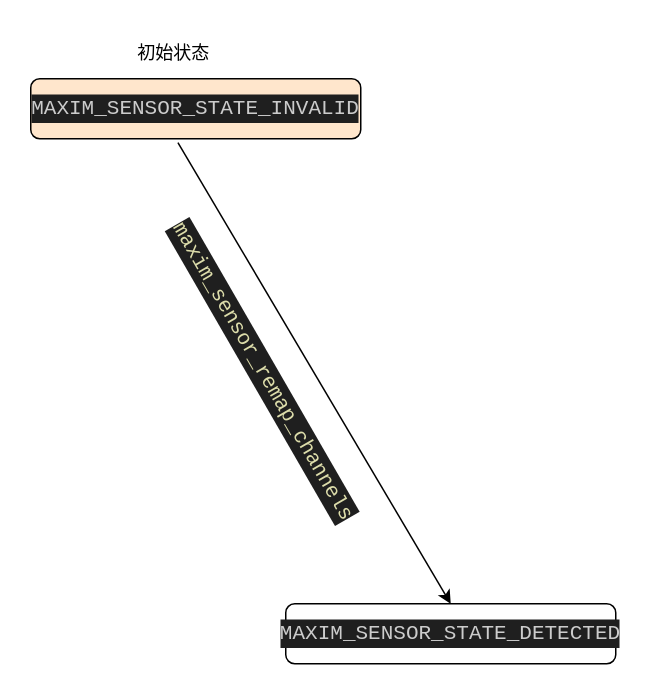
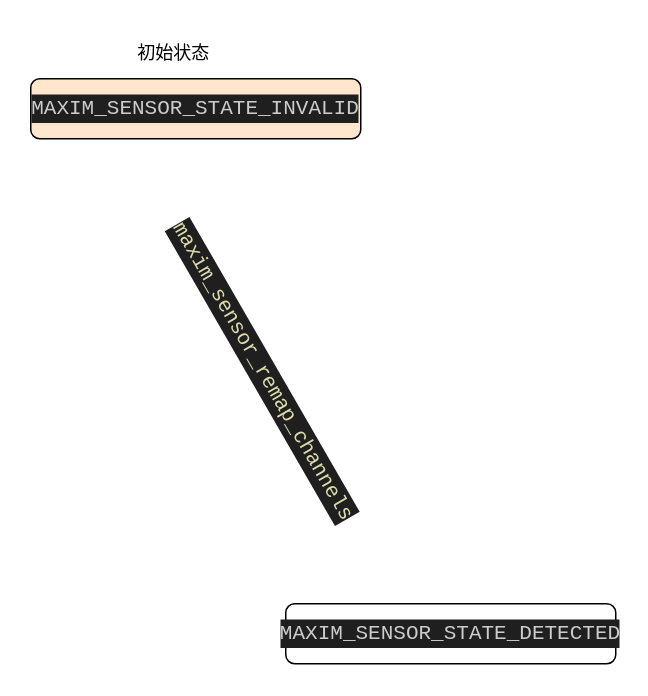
edge "MAXIM_SENSOR_STATE_INVALID" -> "MAXIM_SENSOR_STATE_DETECTED": removed
